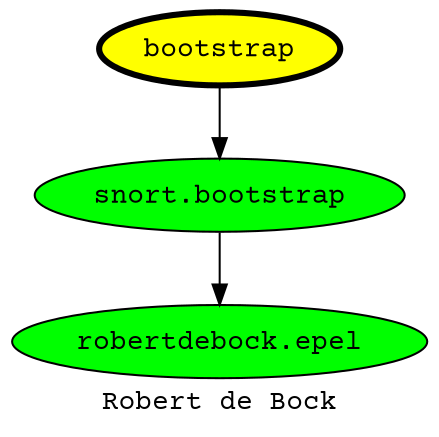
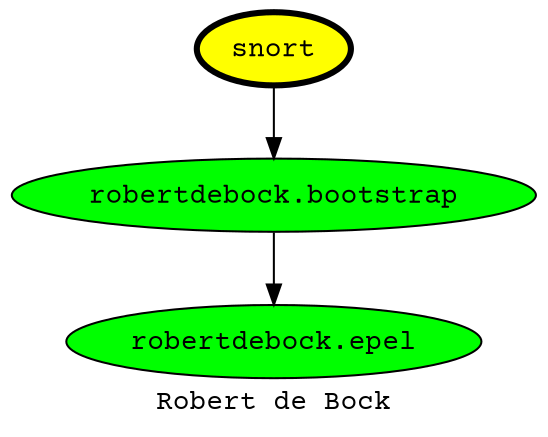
node "bootstrap": label "bootstrap" -> "snort"
node "snort.bootstrap": label "snort.bootstrap" -> "robertdebock.bootstrap"
